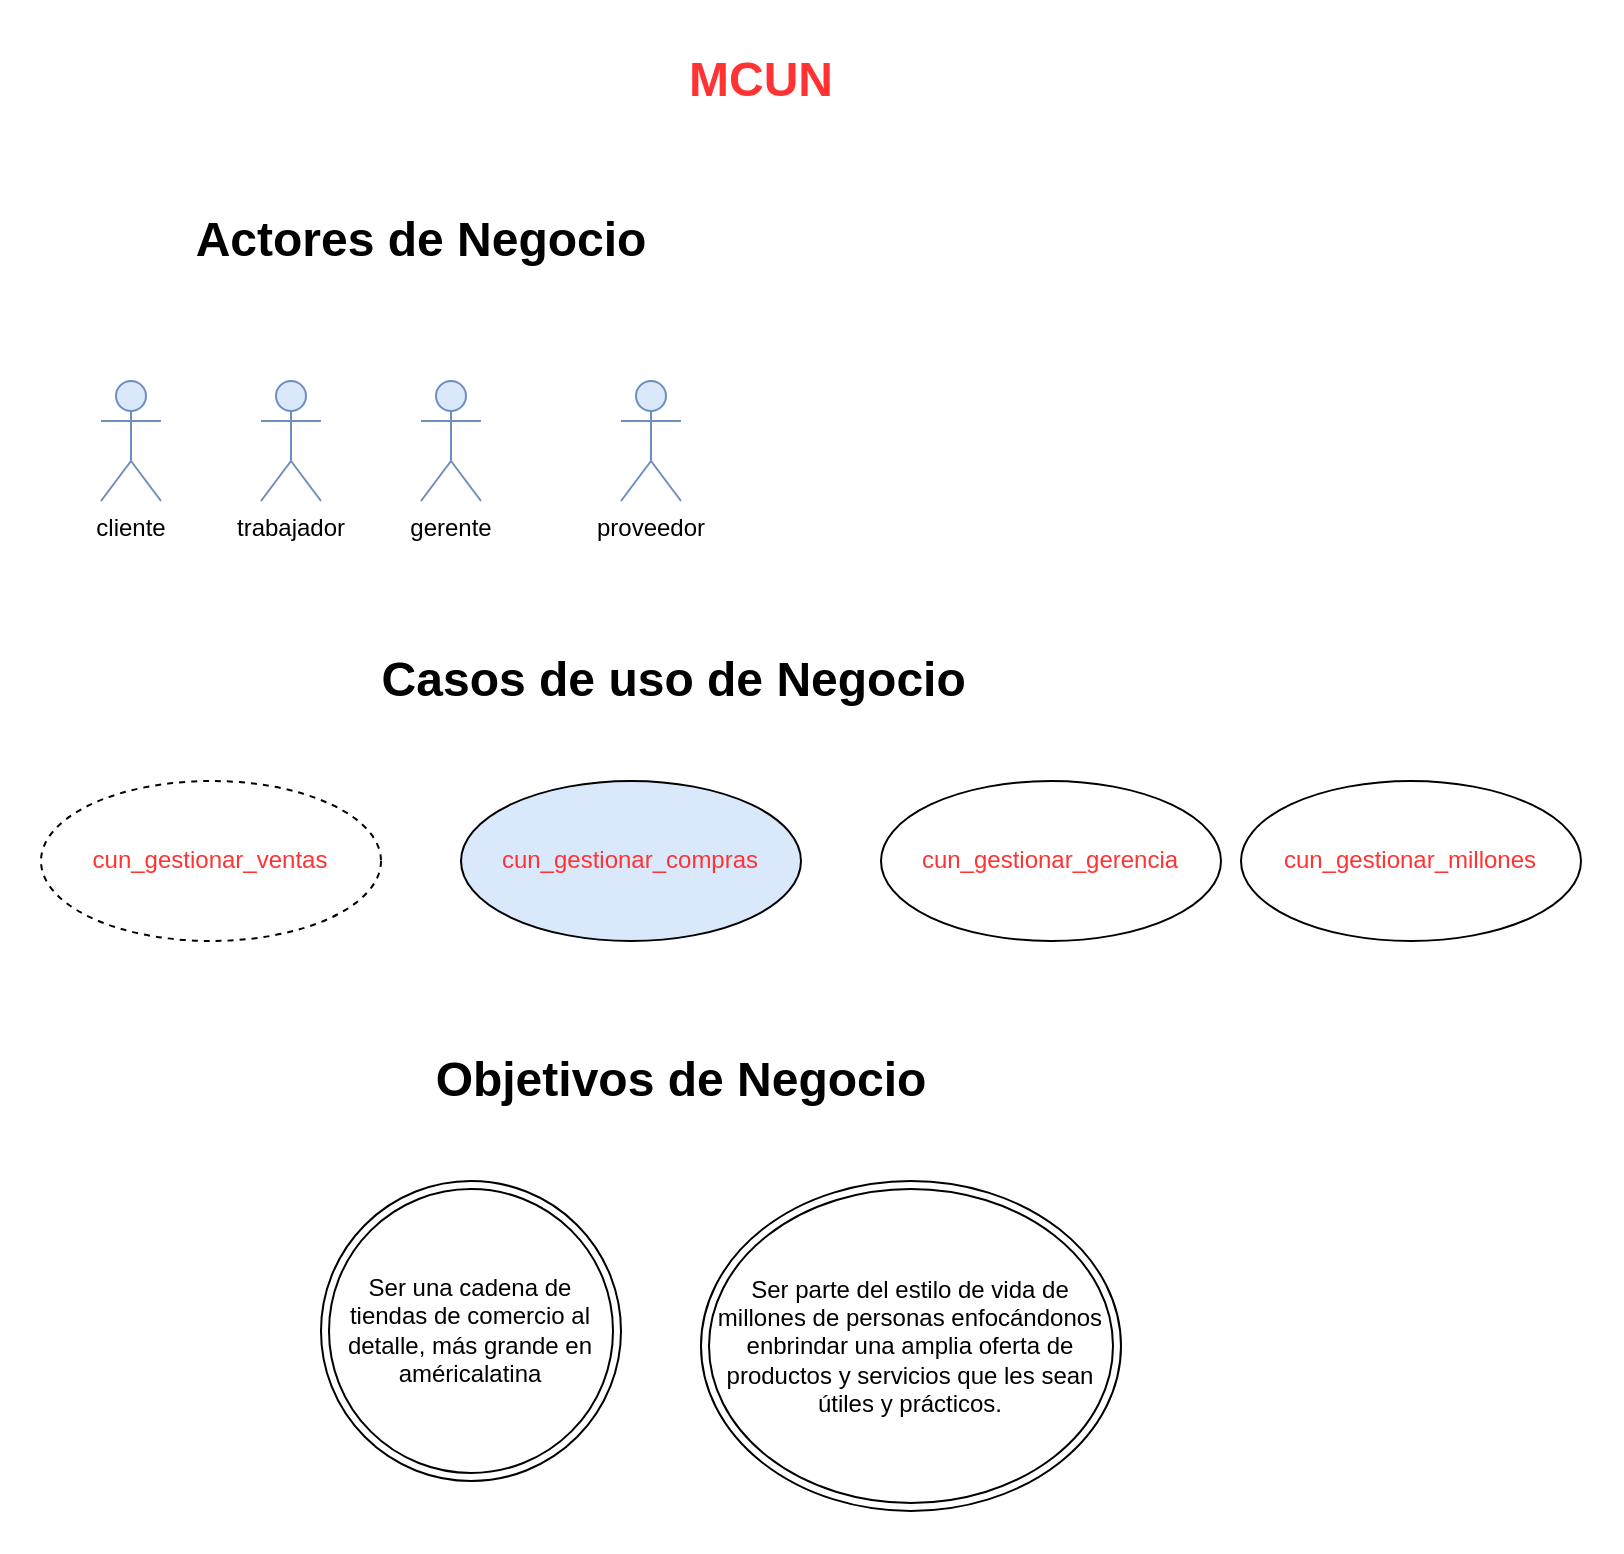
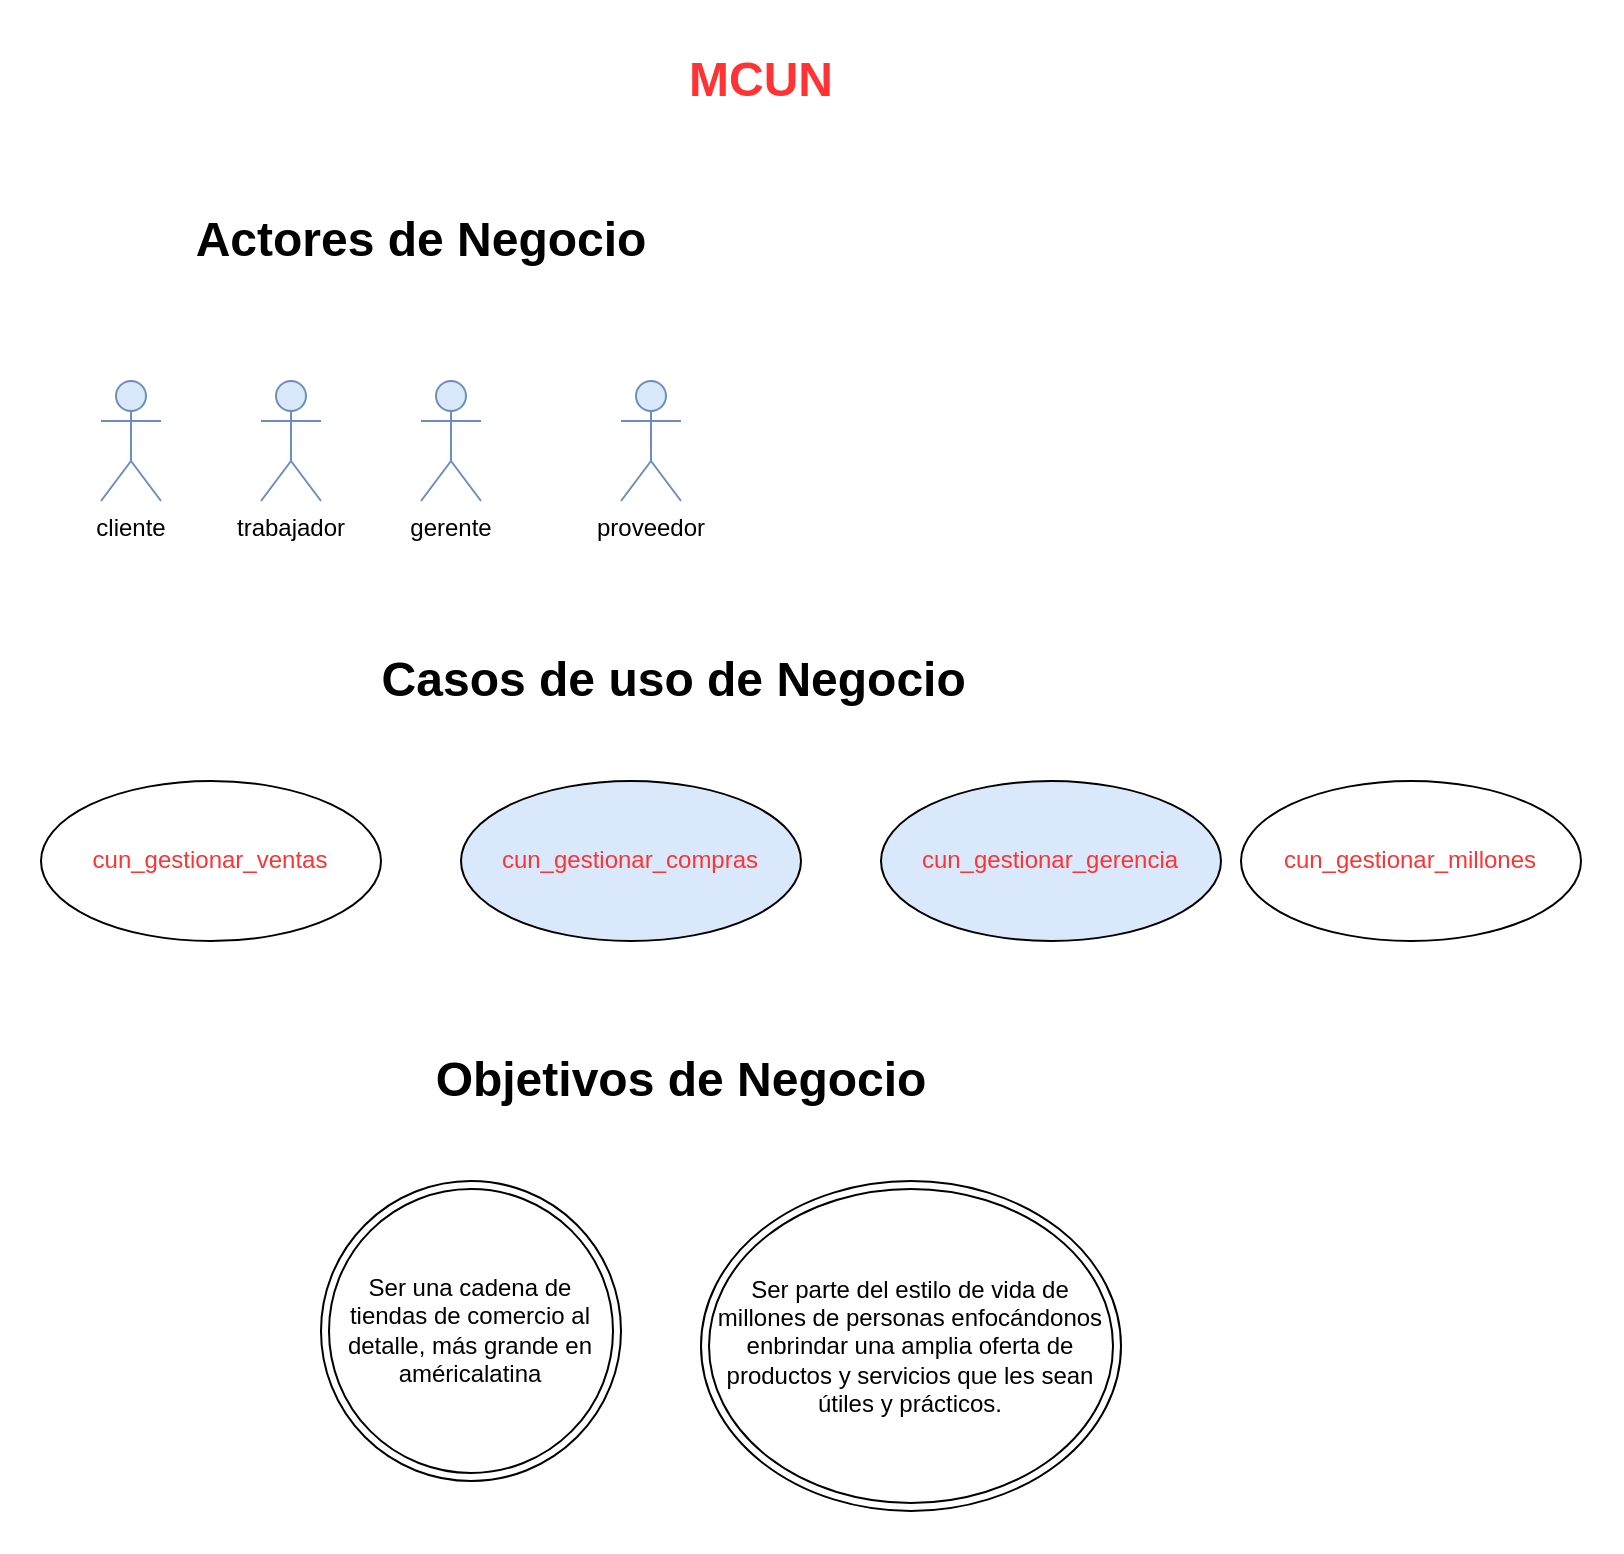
node "cun_gestionar_ventas": style dashed -> solid
node "cun_gestionar_gerencia": fillcolor #ffffff -> #dae8fc
